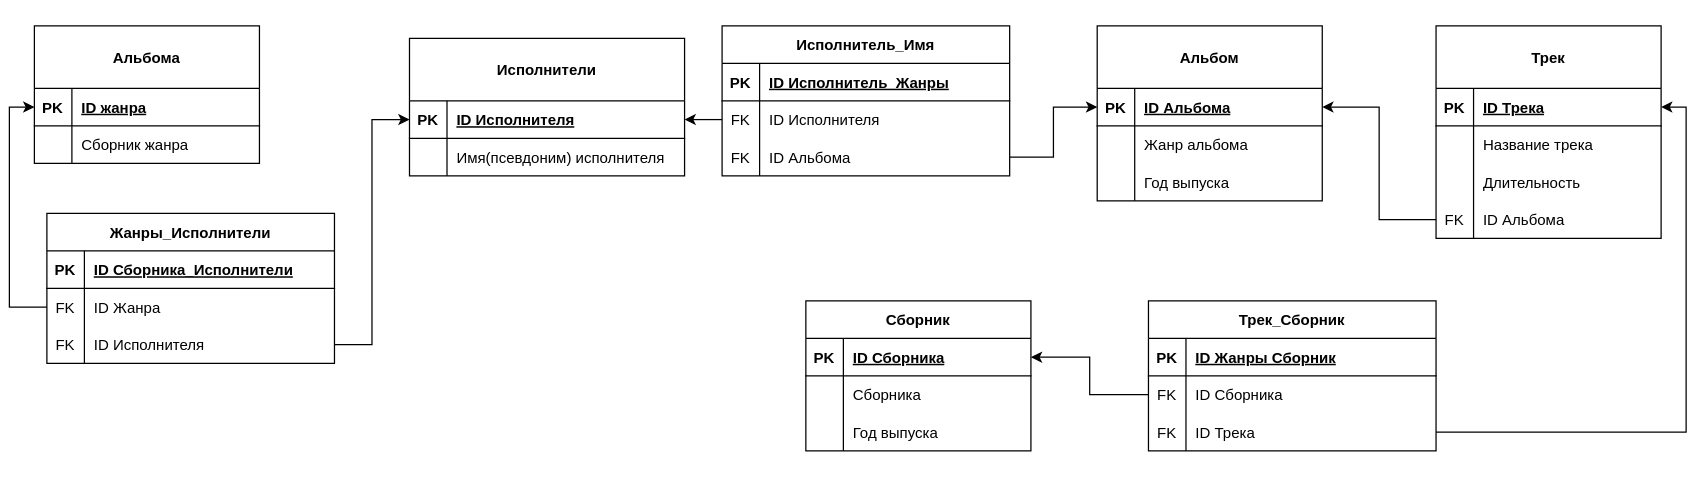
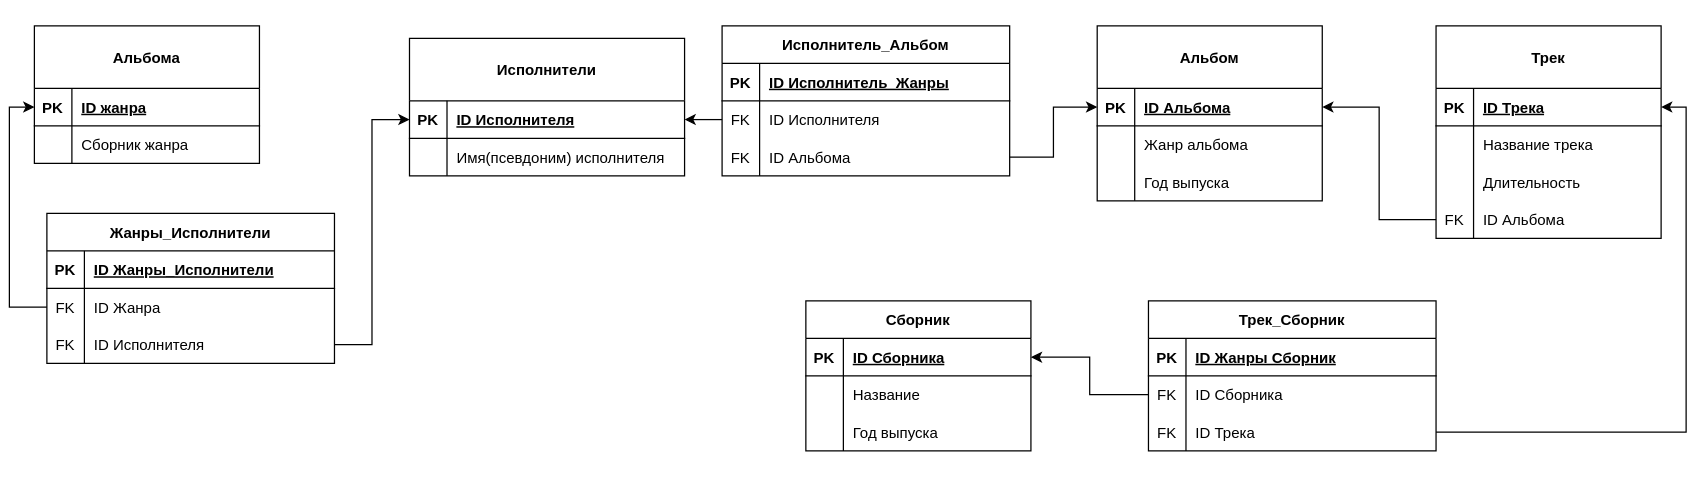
node "Исполнитель_Имя": label "Исполнитель_Имя" -> "Исполнитель_Альбом"
node "ID Сборника_Исполнители": label "ID Сборника_Исполнители" -> "ID Жанры_Исполнители"
node "Сборника": label "Сборника" -> "Название"
